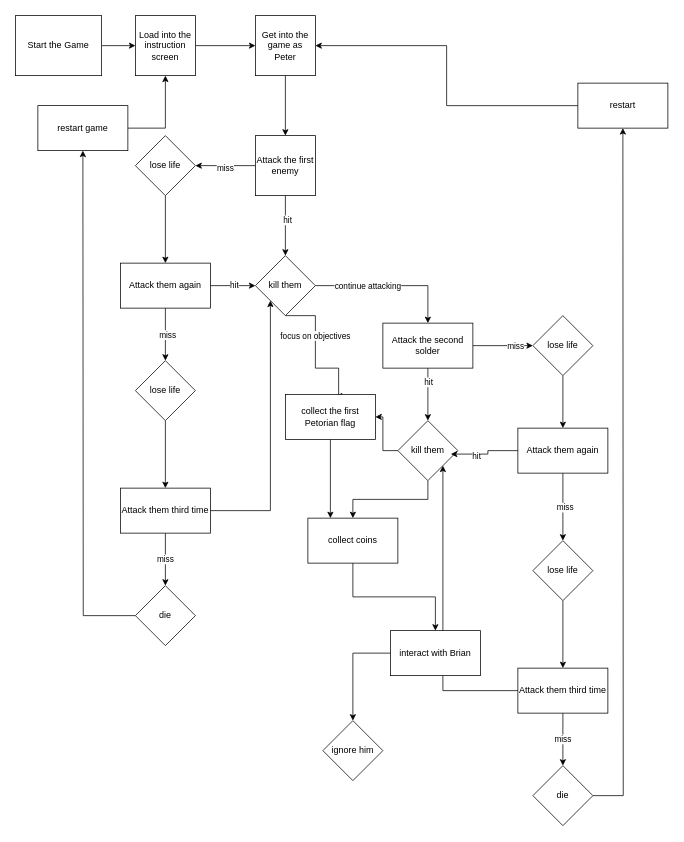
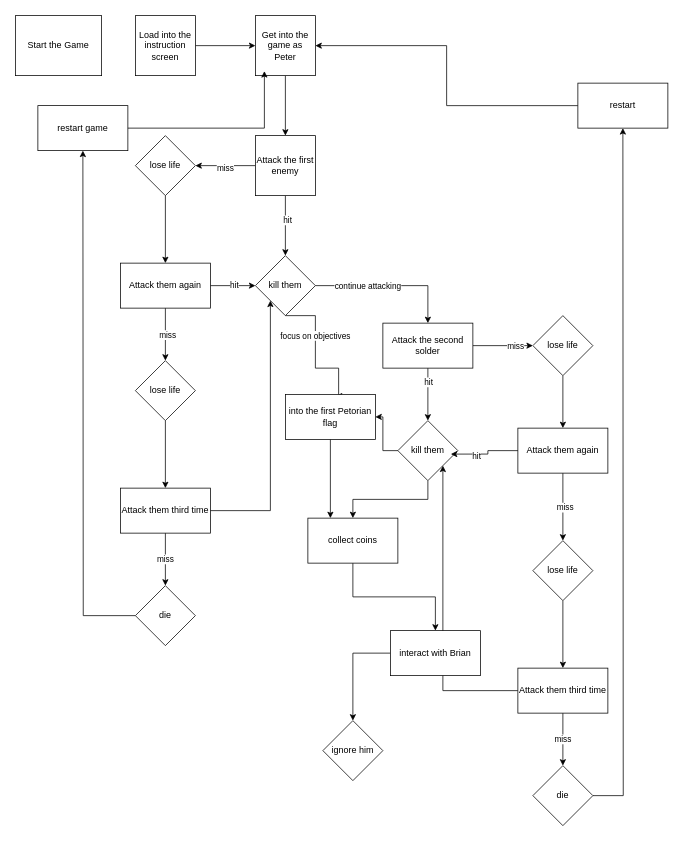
edge "Start the Game" -> "Load into the instruction screen": removed
edge "restart game" -> "Load into the instruction screen": now "restart game" -> "Get into the game as Peter"
node "collect the first Petorian flag": label "collect the first Petorian flag" -> "into the first Petorian flag"
